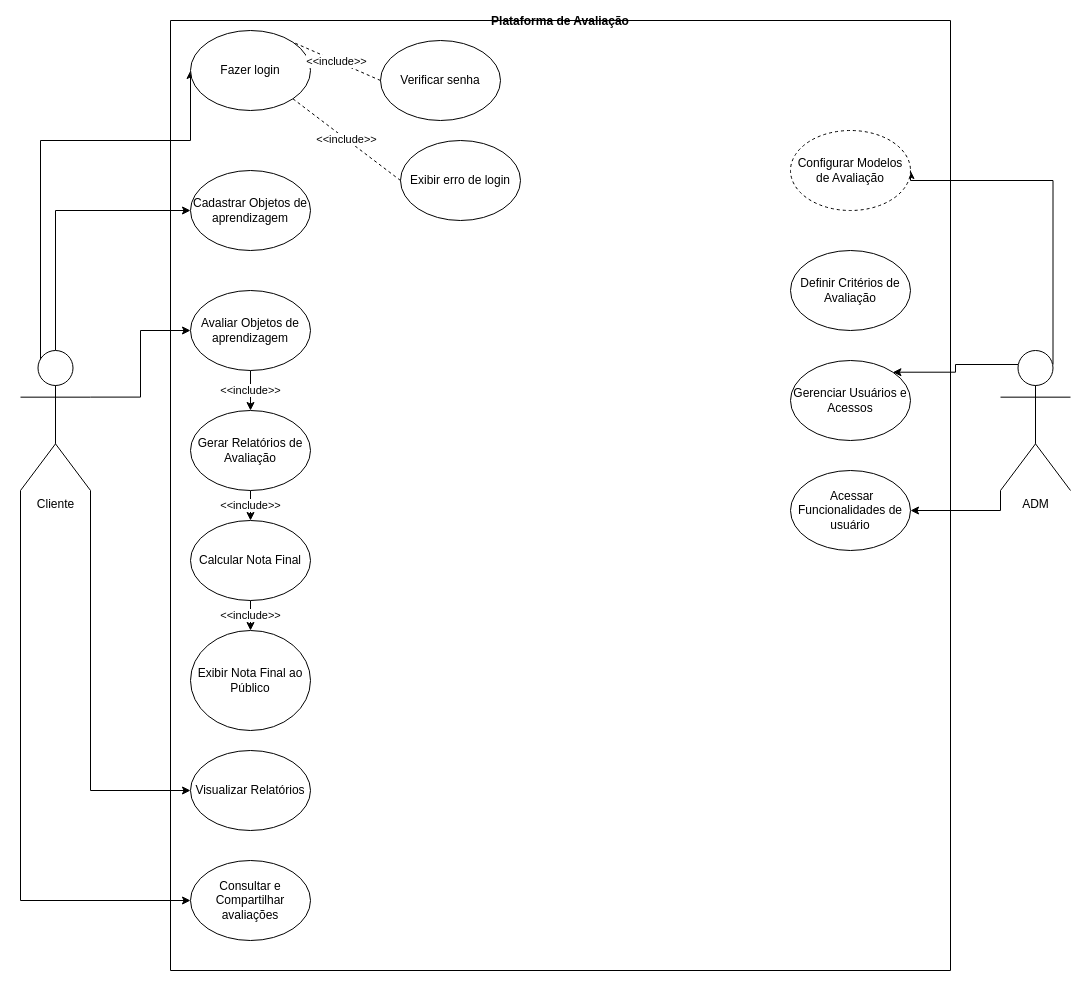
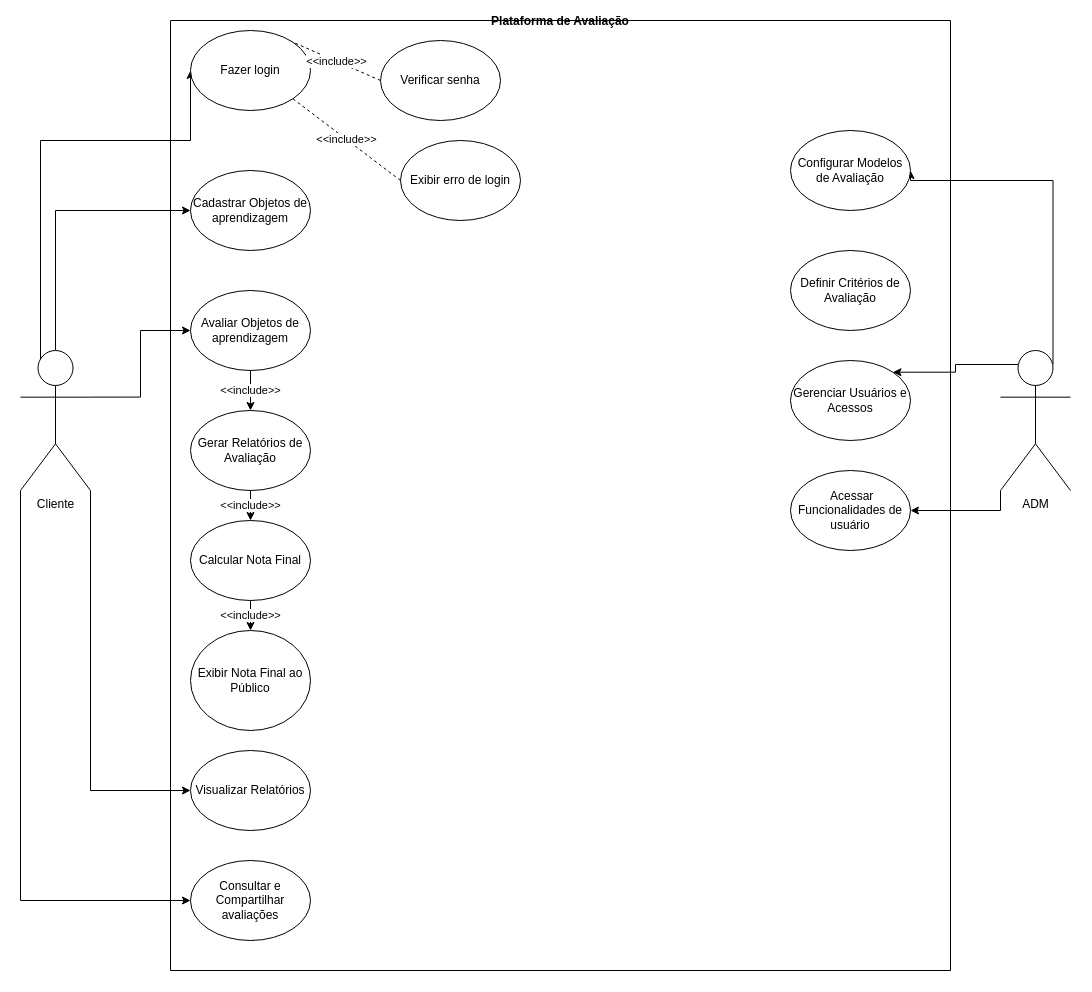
node "Configurar Modelos de Avaliação": style dashed -> solid
